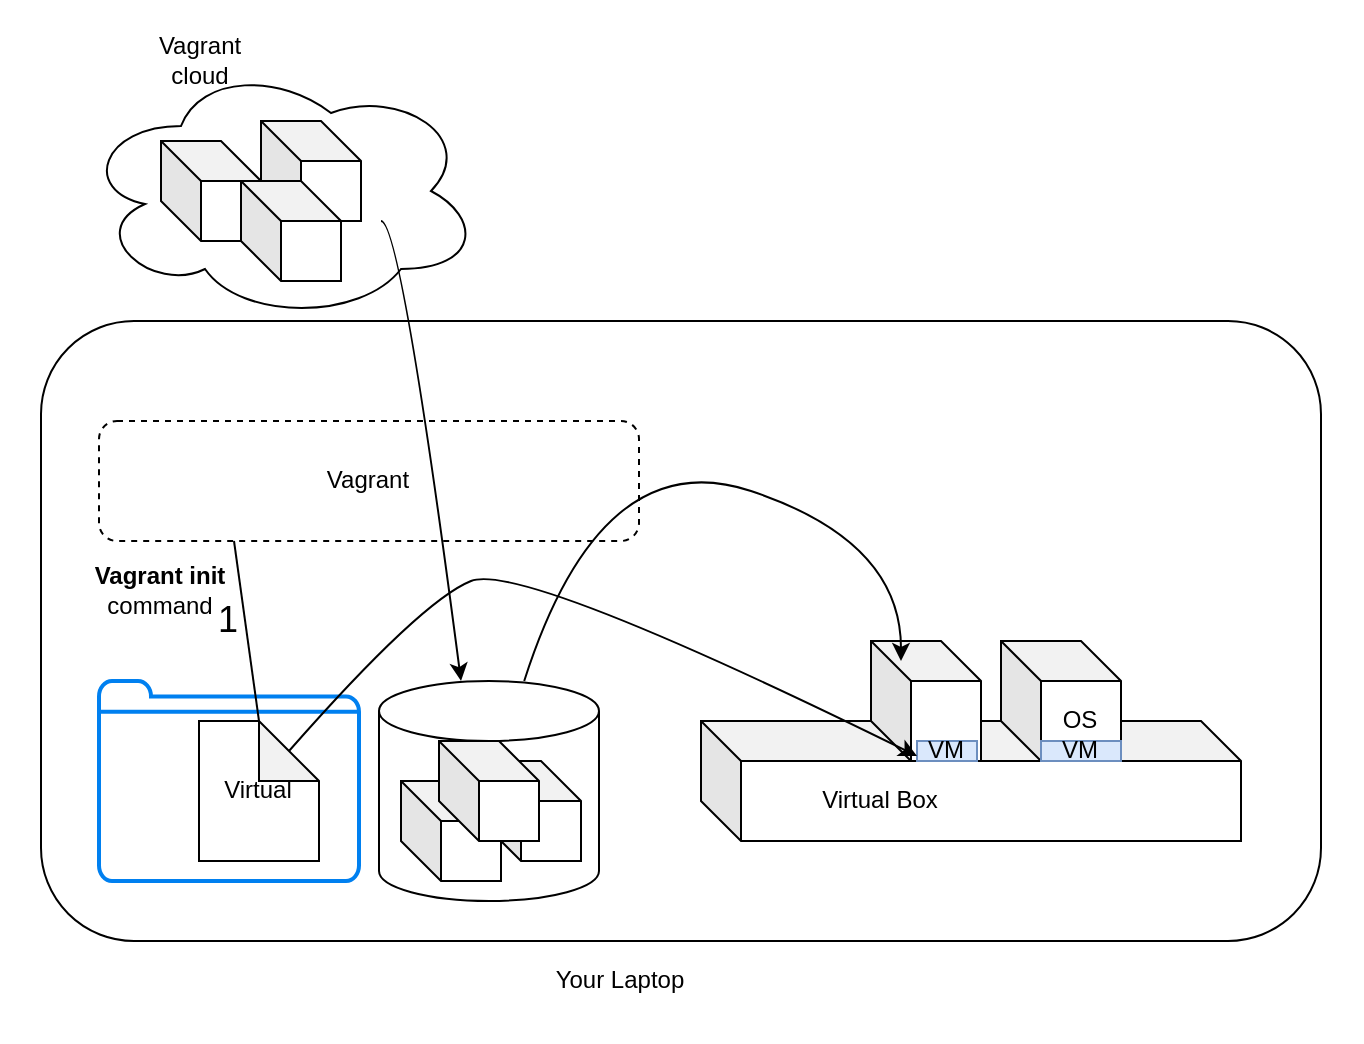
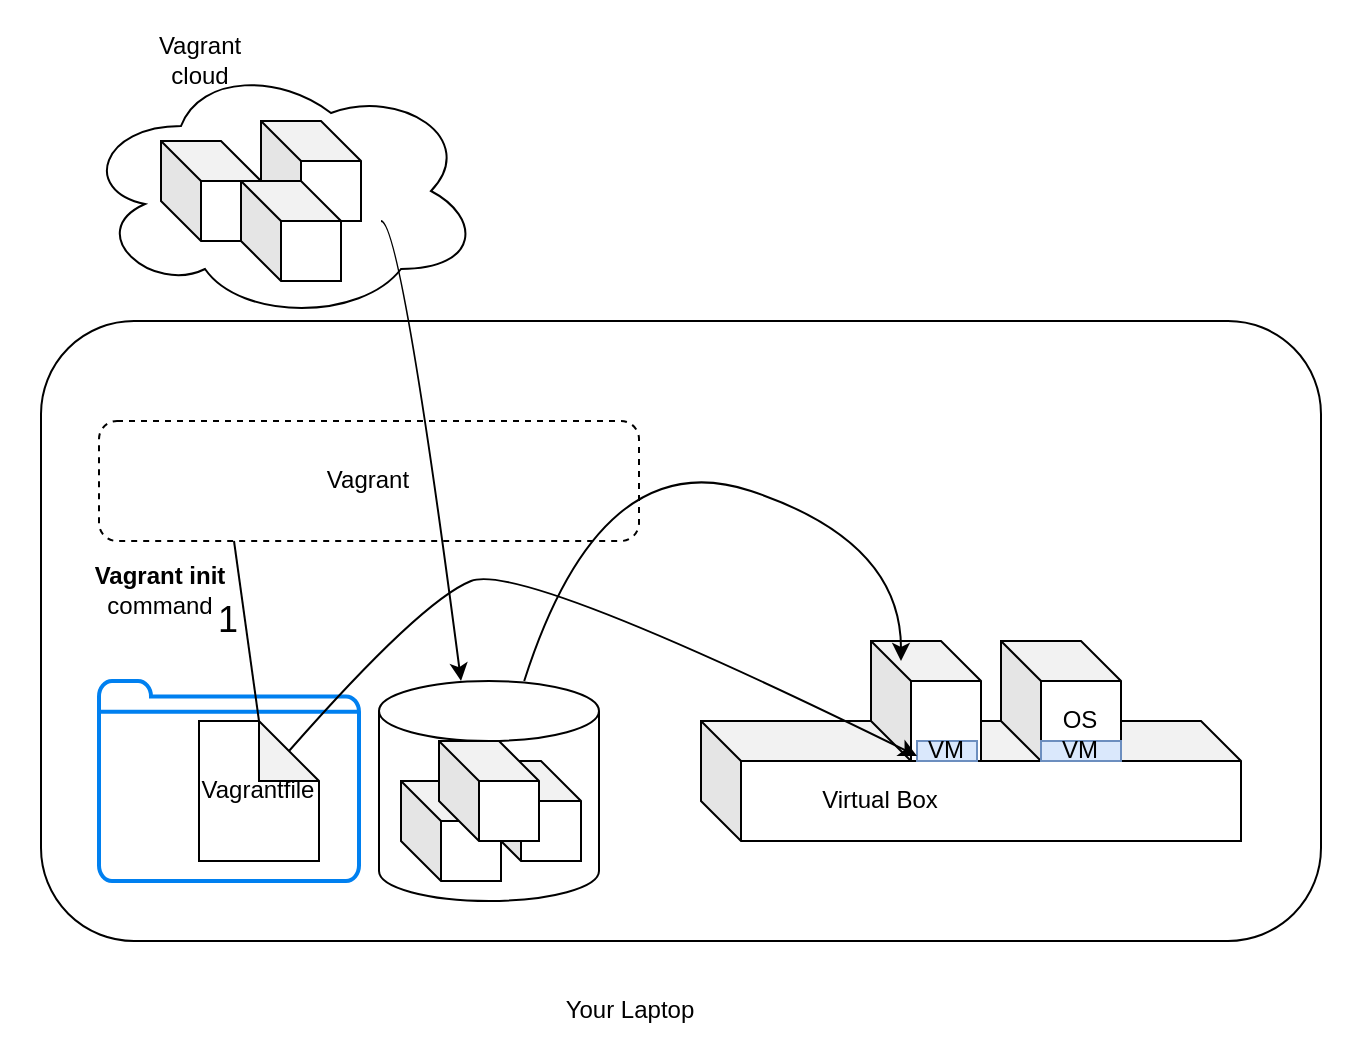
node "Virtual": label "Virtual" -> "Vagrantfile"
node "Your Laptop": moved (621, 981) -> (631, 1011)
